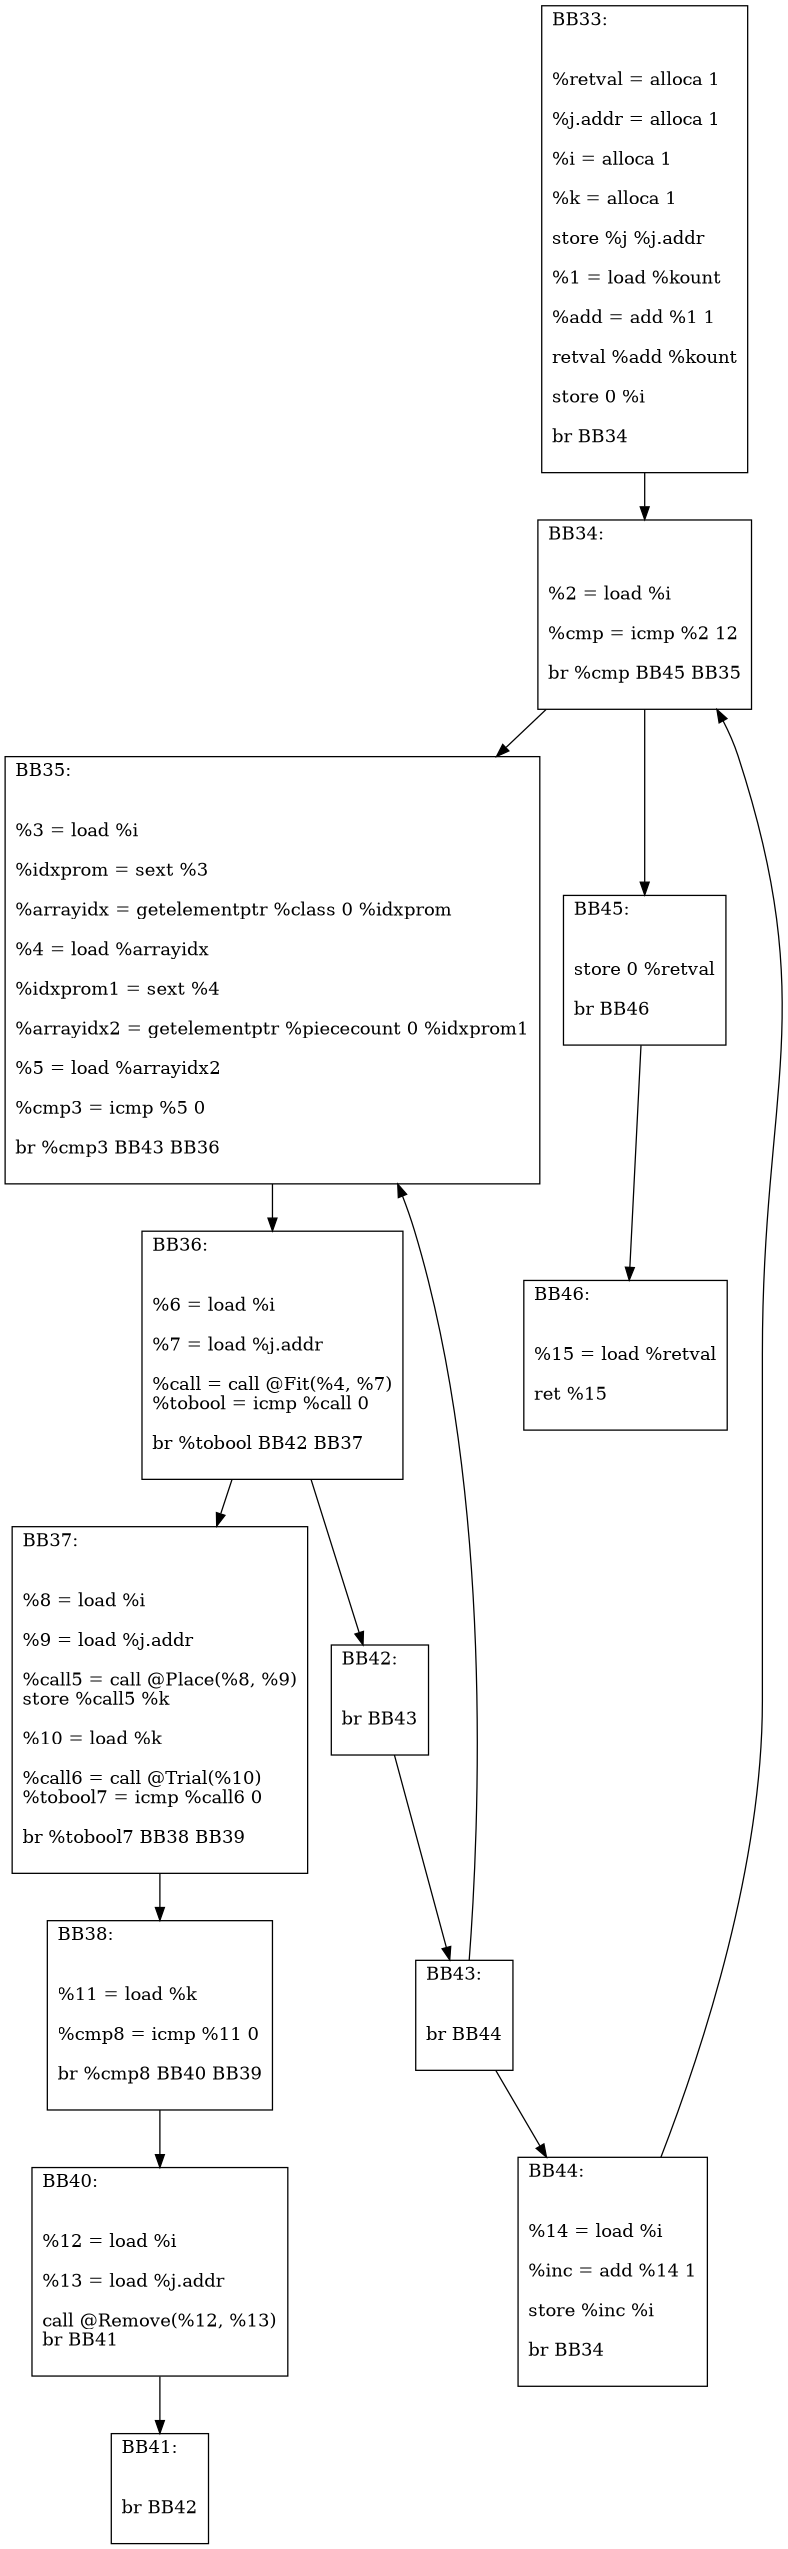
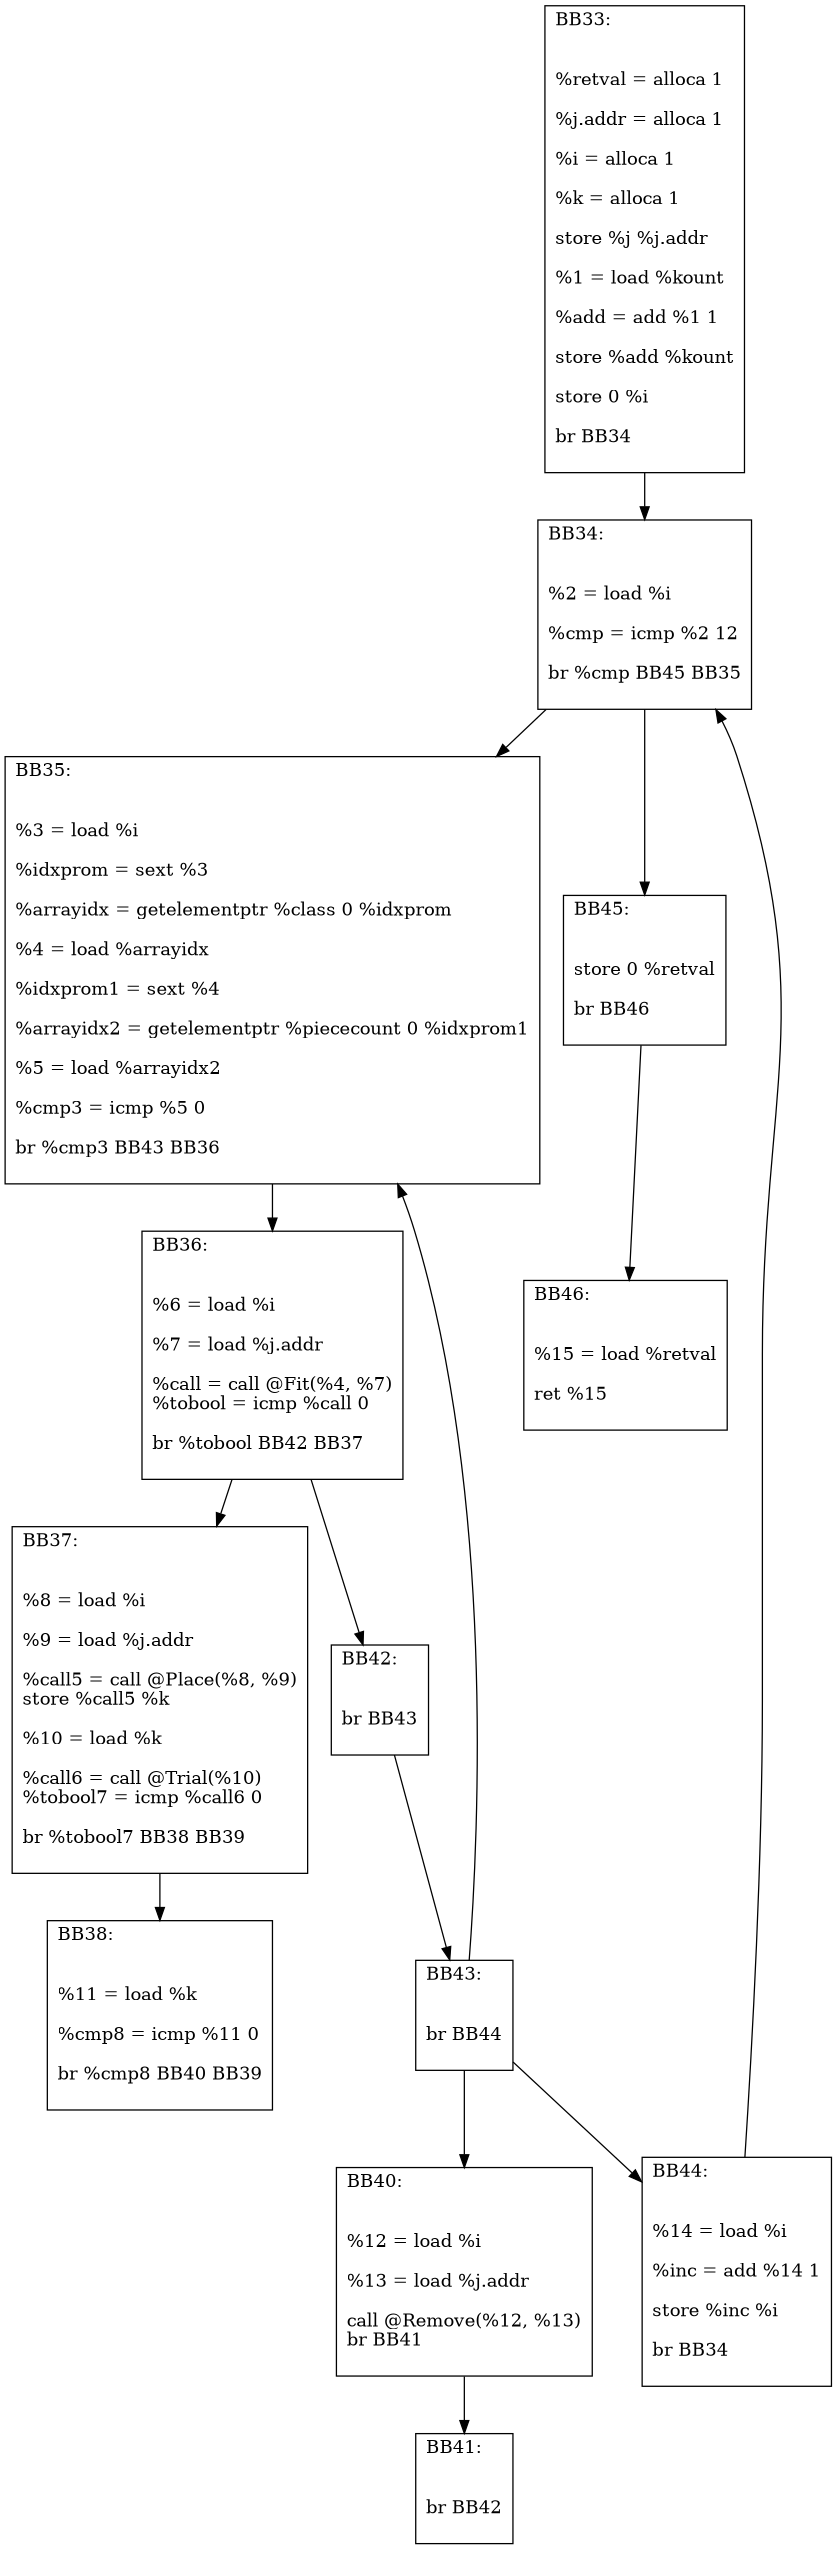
node "BB33:": text "retval %add %kount" -> "store %add %kount"
edge "BB38:" -> "BB40:": now "BB43:" -> "BB40:"
